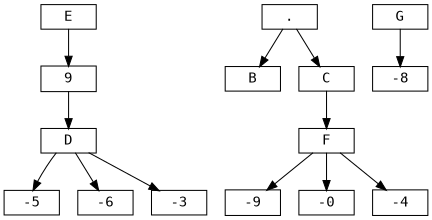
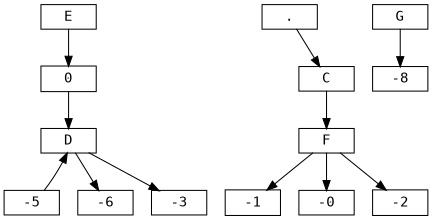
node "9": label "9" -> "0"
node "B": removed
edge "D" -> "-5": reversed
node "-9": label "-9" -> "-1"
node "-4": label "-4" -> "-2"
